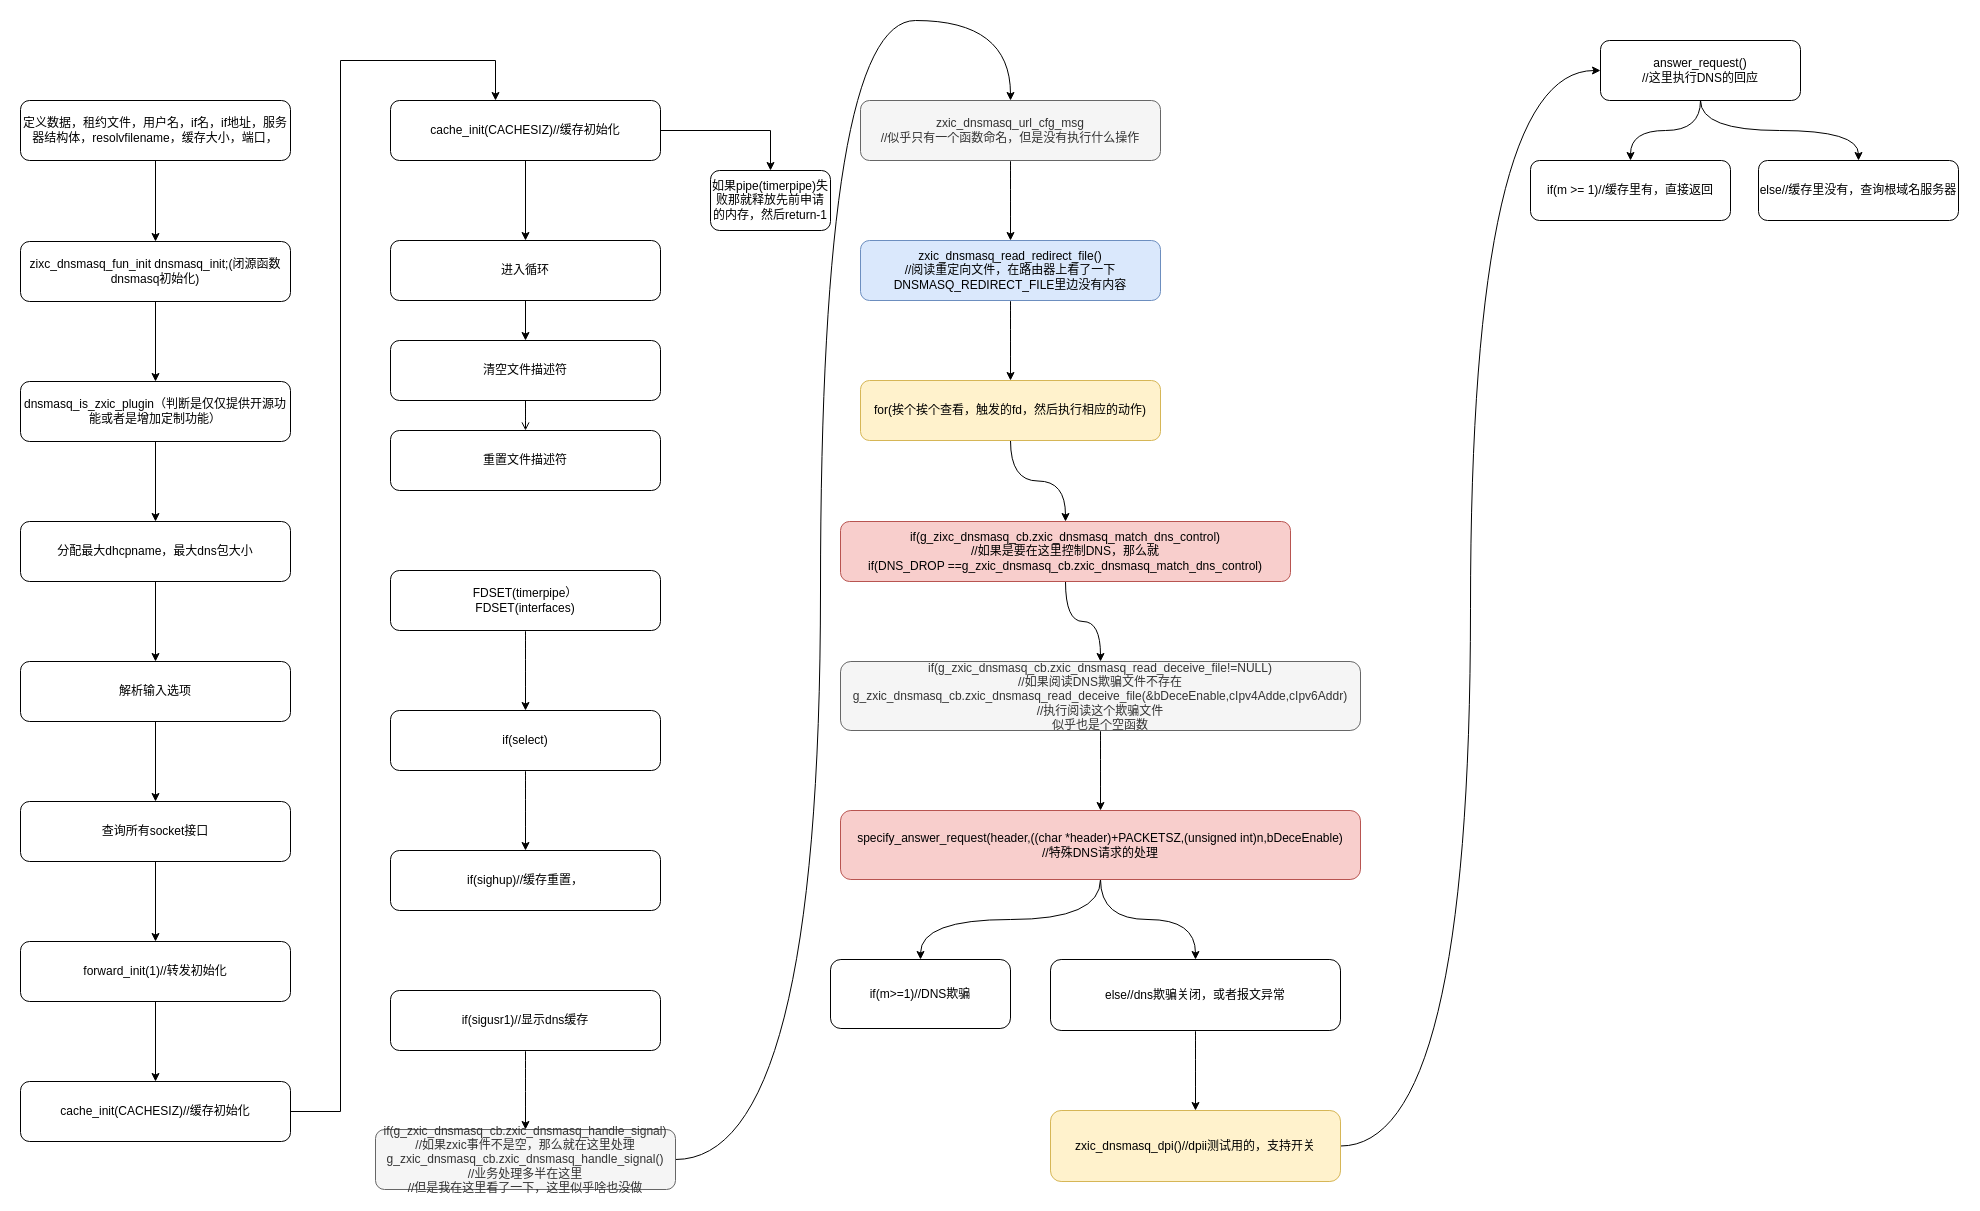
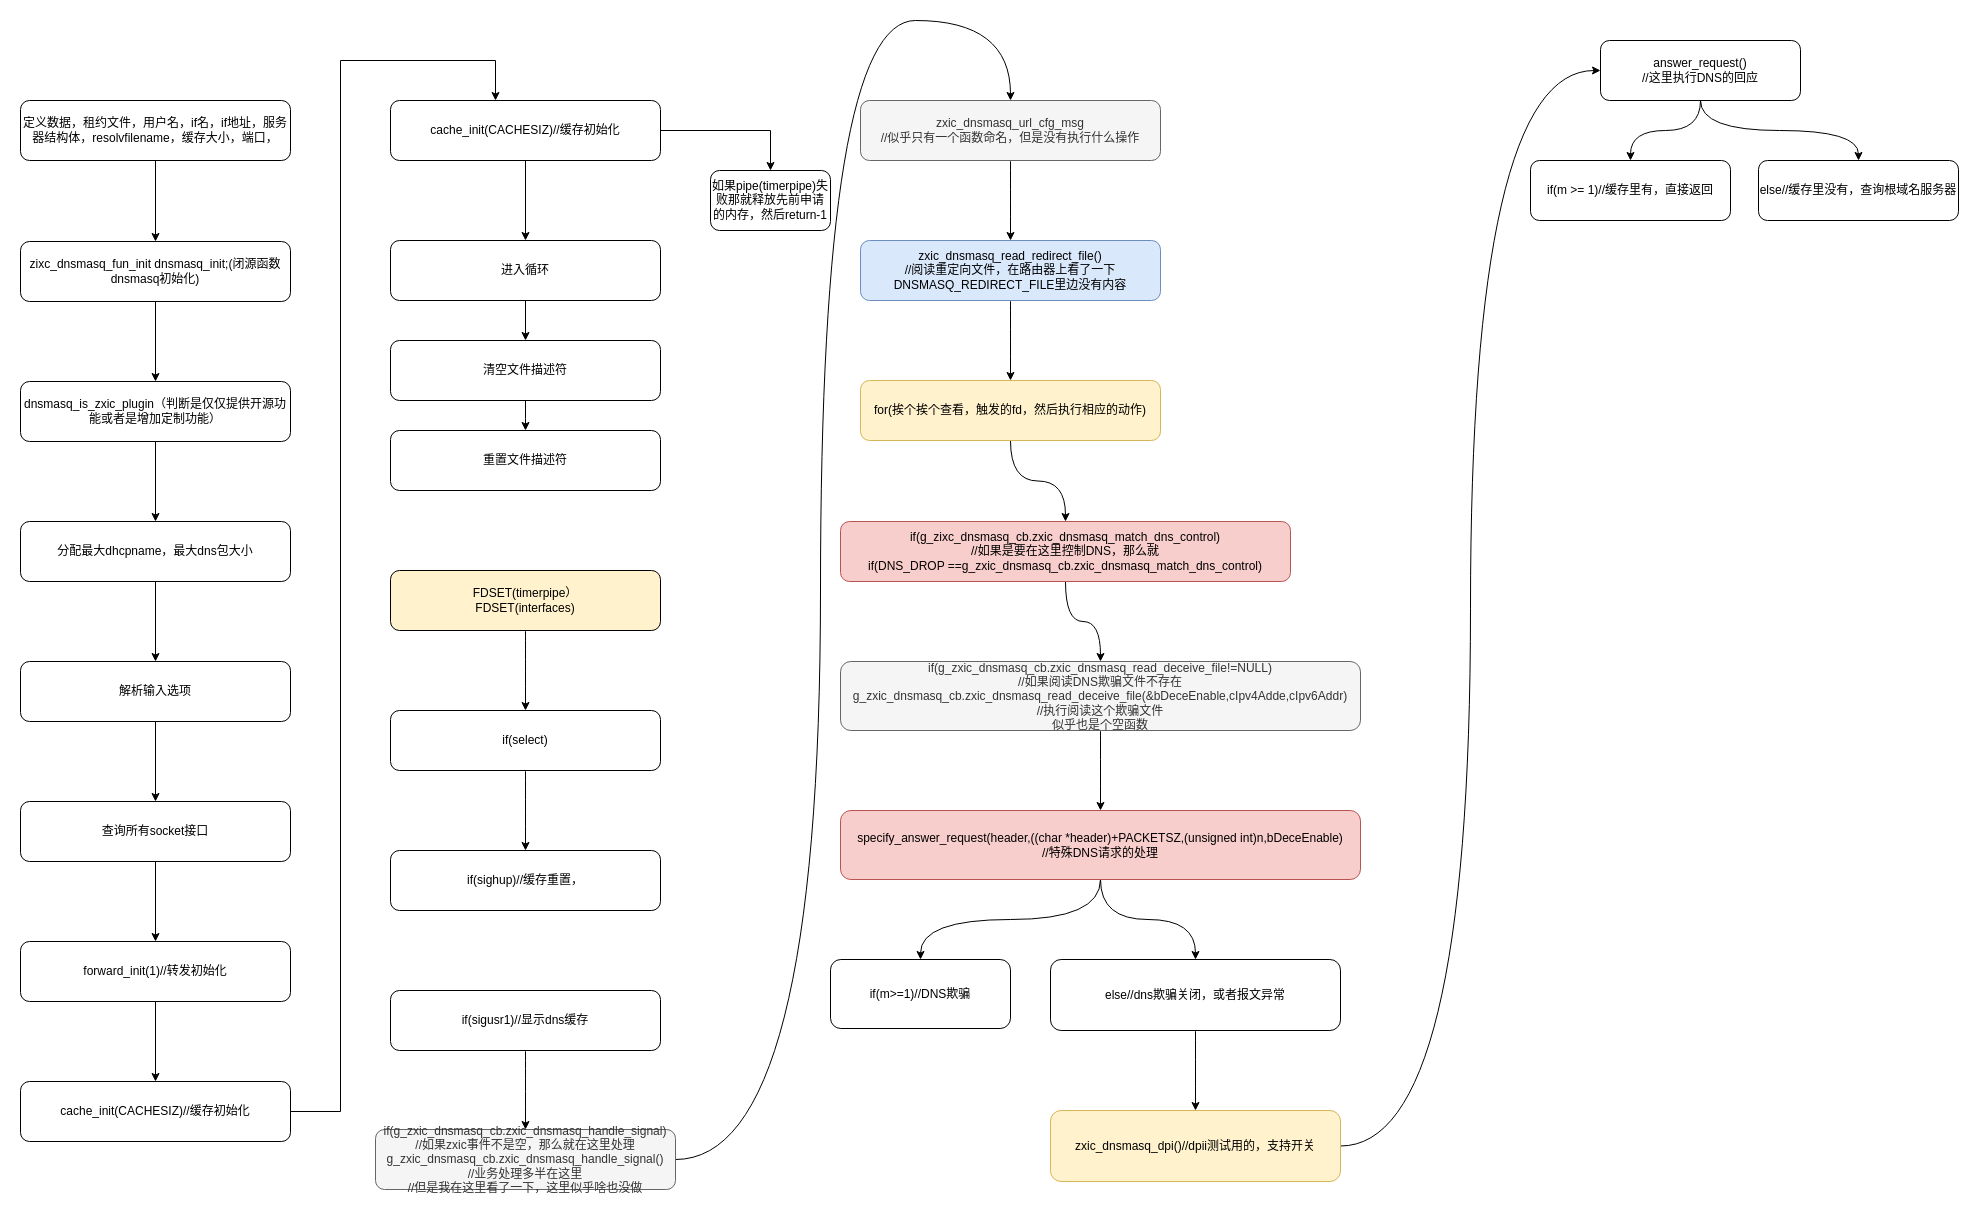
edge "清空文件描述符" -> "重置文件描述符": arrowhead open -> classic
node "FDSET(timerpipe） FDSET(interfaces)": fillcolor #ffffff -> #fff2cc
